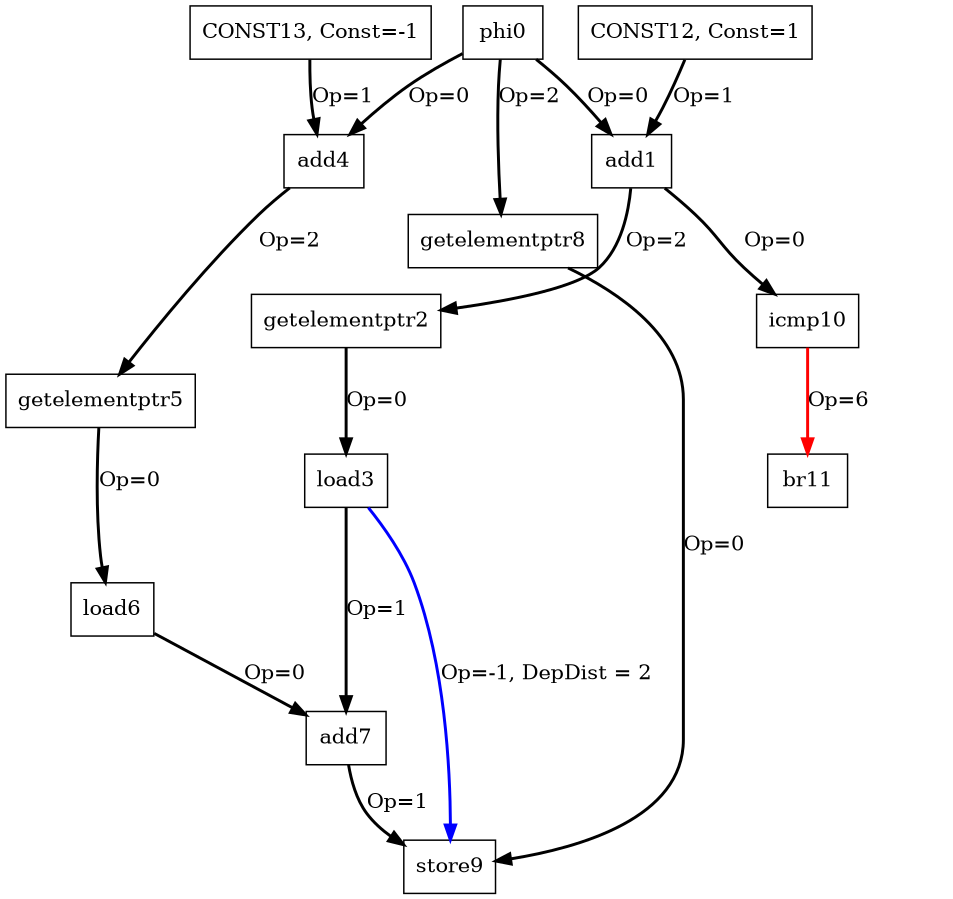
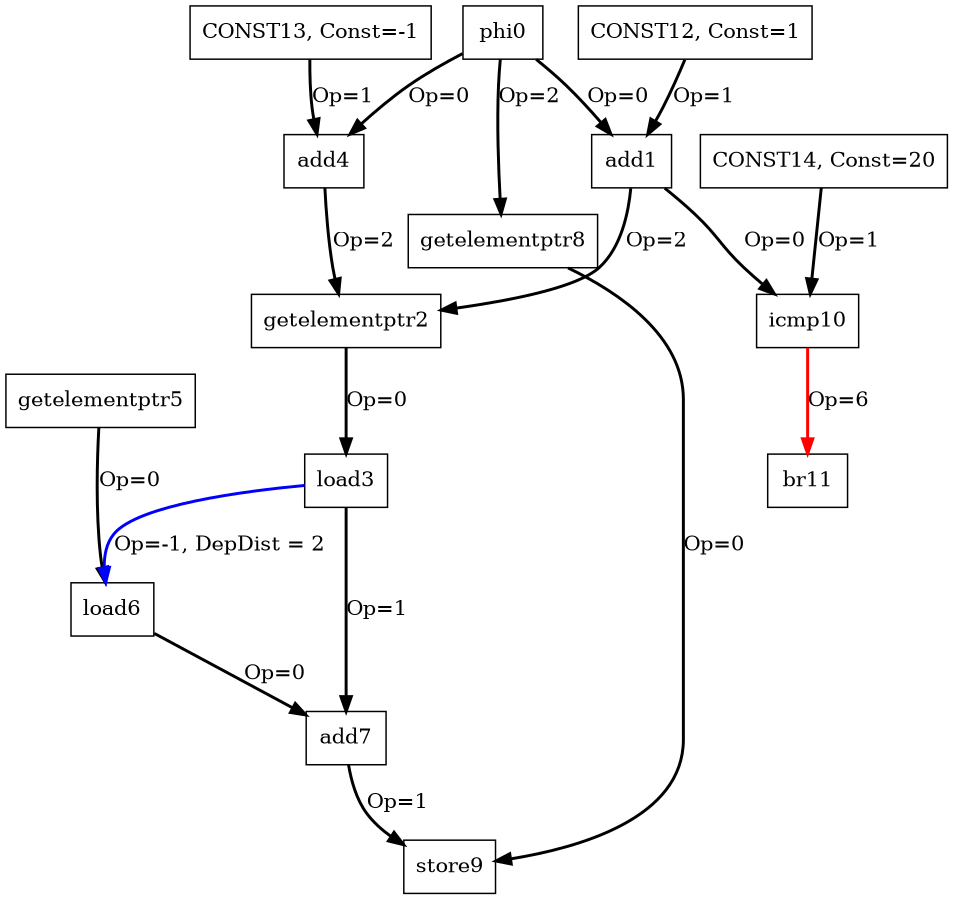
node "CONST14, Const=20": added
edge "add4" -> "getelementptr5": now "add4" -> "getelementptr2"
edge "load3" -> "store9": now "load3" -> "load6"
